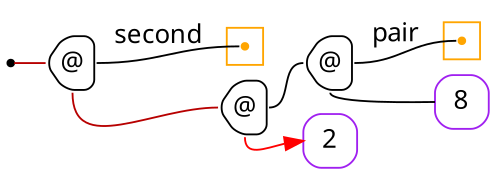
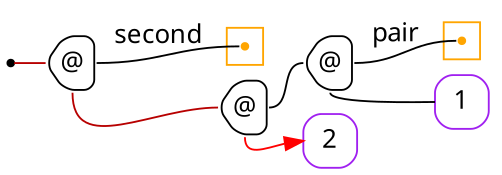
node "8": label "8" -> "1"
